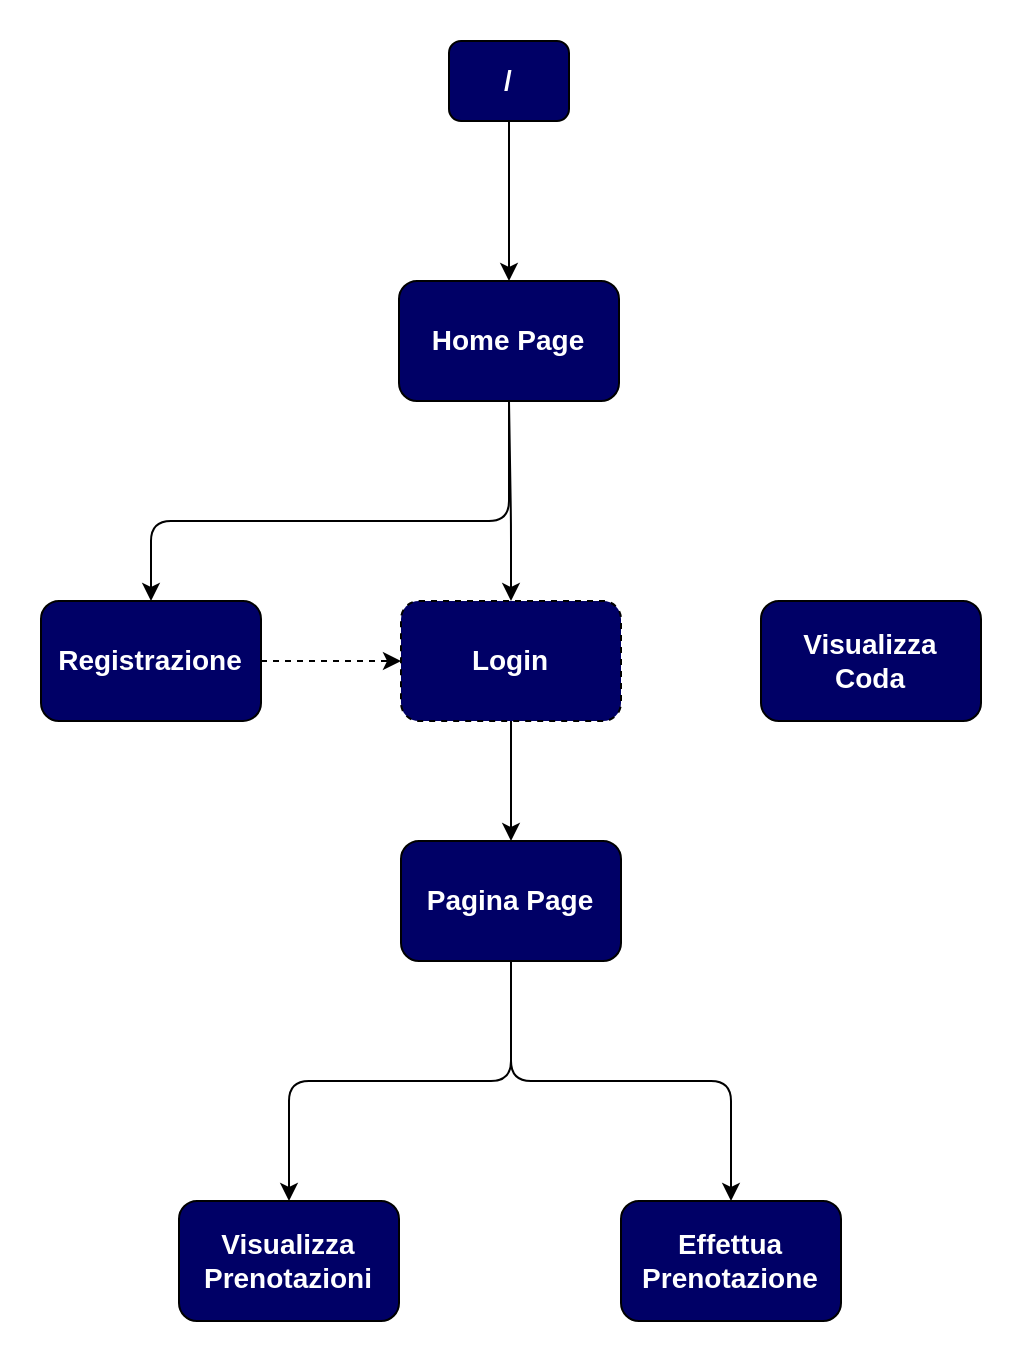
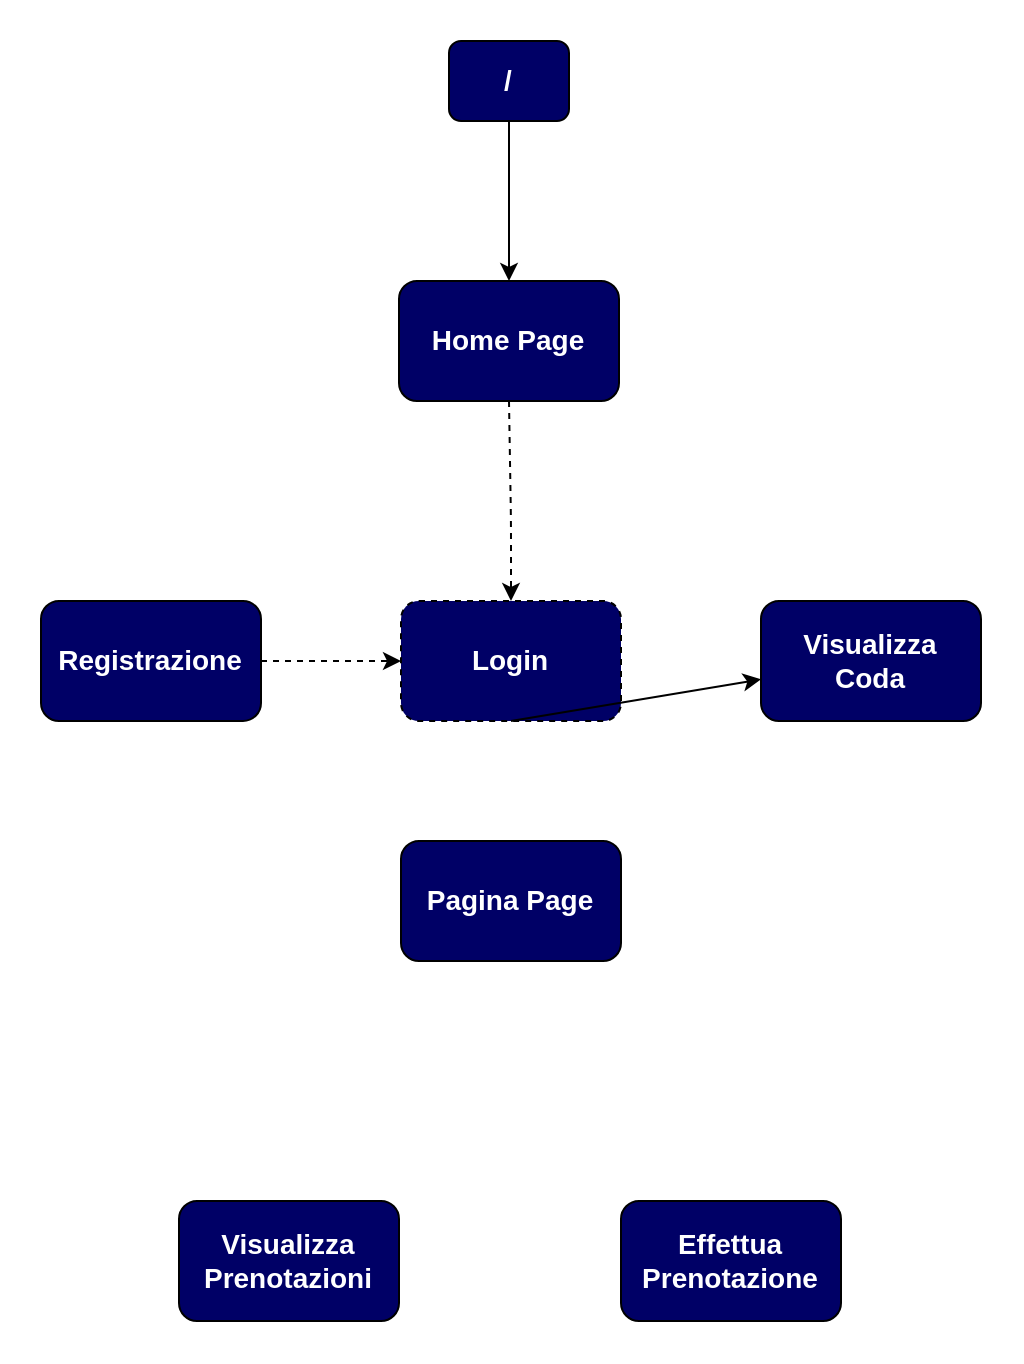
edge "Home Page" -> "Registrazione": removed
edge "Home Page" -> "Login": style solid -> dashed
edge "Login" -> "Pagina Page": now "Login" -> "Visualizza Coda"
edge "Pagina Page" -> "Visualizza Prenotazioni": removed
edge "Pagina Page" -> "Effettua Prenotazione": removed
